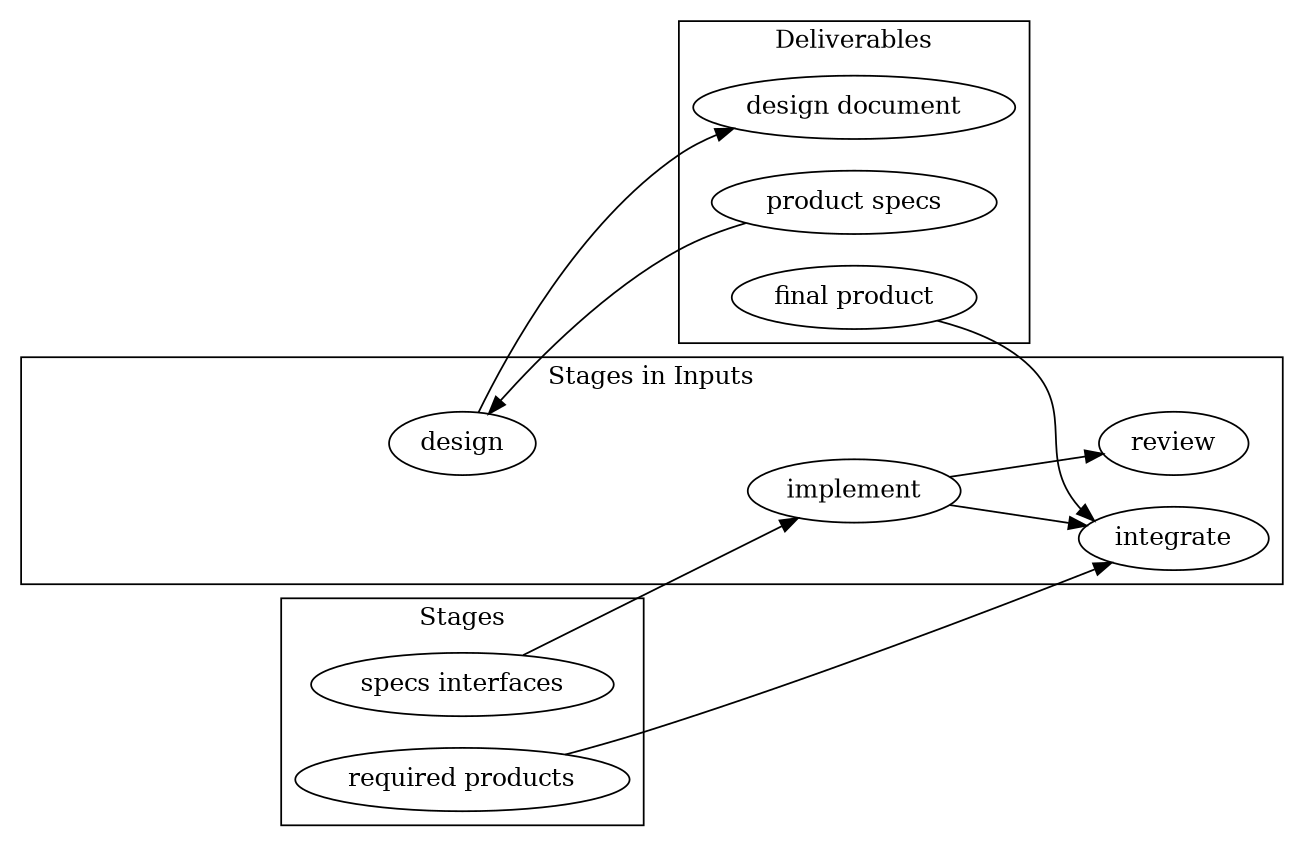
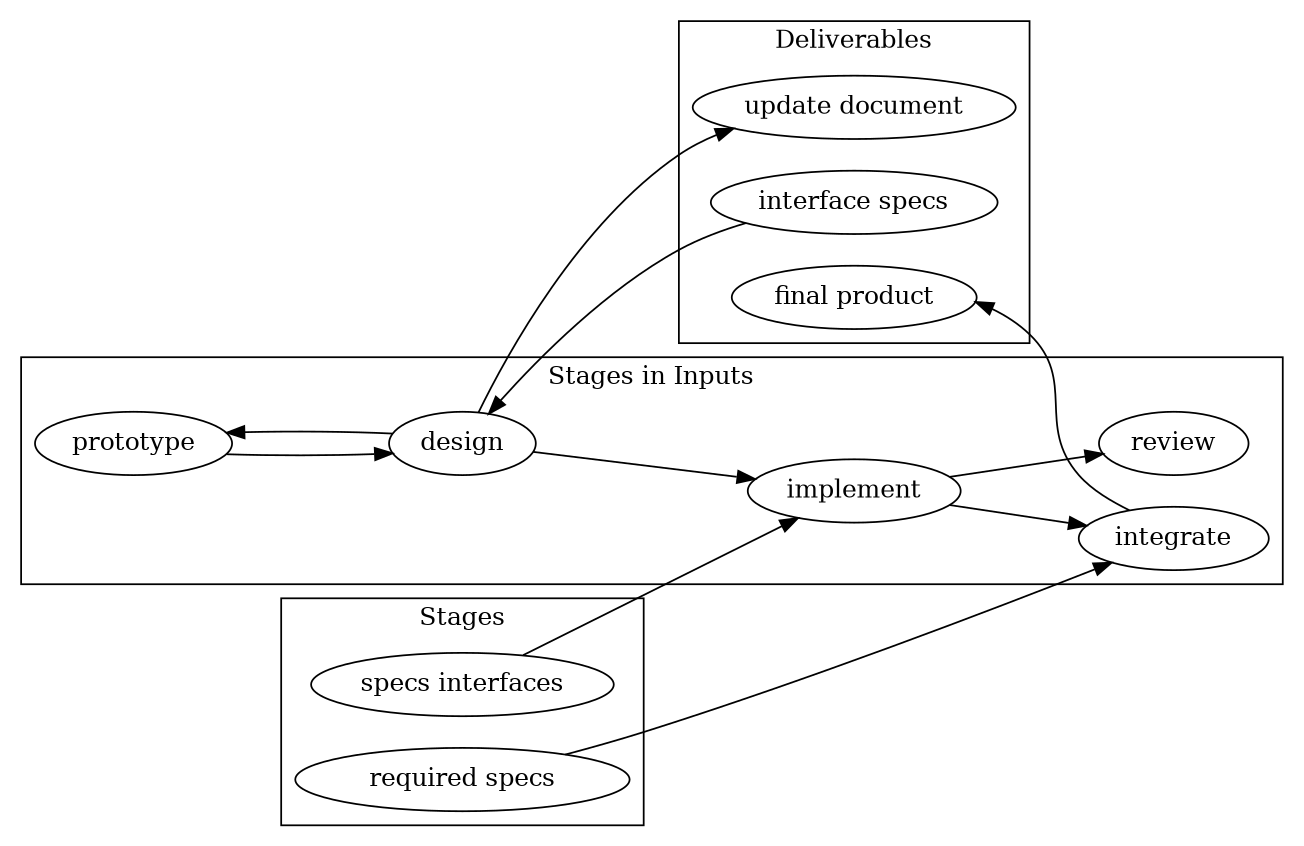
node "design document": label "design document" -> "update document"
node "product specs": label "product specs" -> "interface specs"
edge "final product" -> "integrate": reversed
node "prototype": added
edge "design" -> "implement": added
node "required products": label "required products" -> "required specs"
